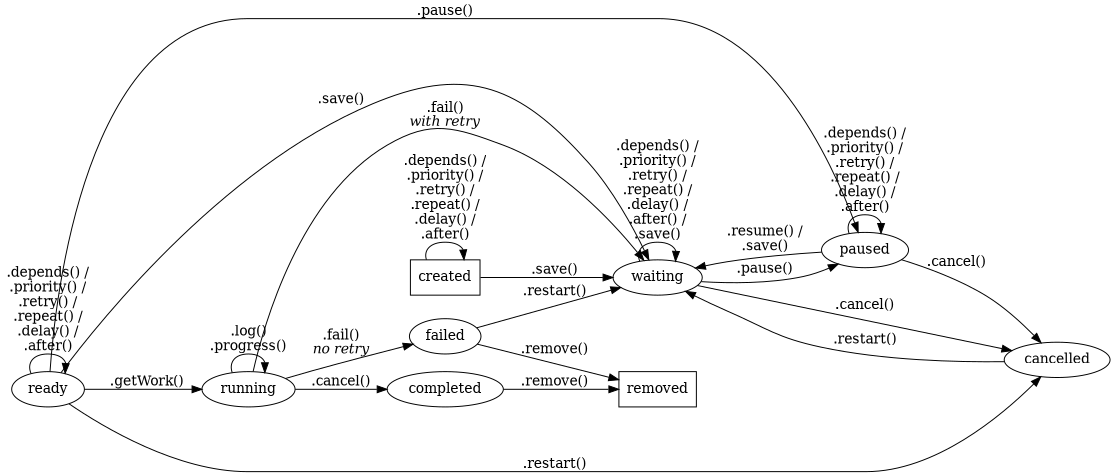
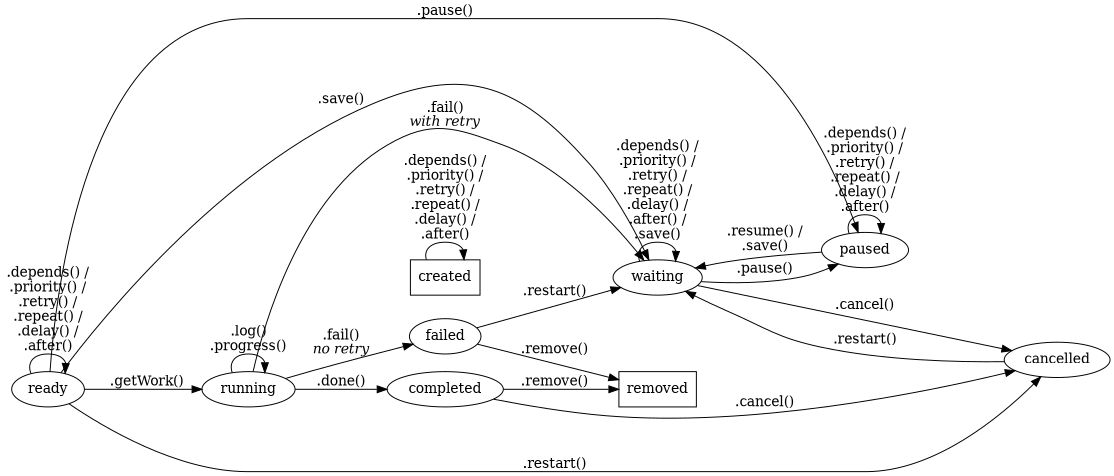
edge "created" -> "waiting": removed, label ".save()"
edge "paused" -> "cancelled": now "completed" -> "cancelled"
edge "running" -> "completed": label ".cancel()" -> ".done()"
